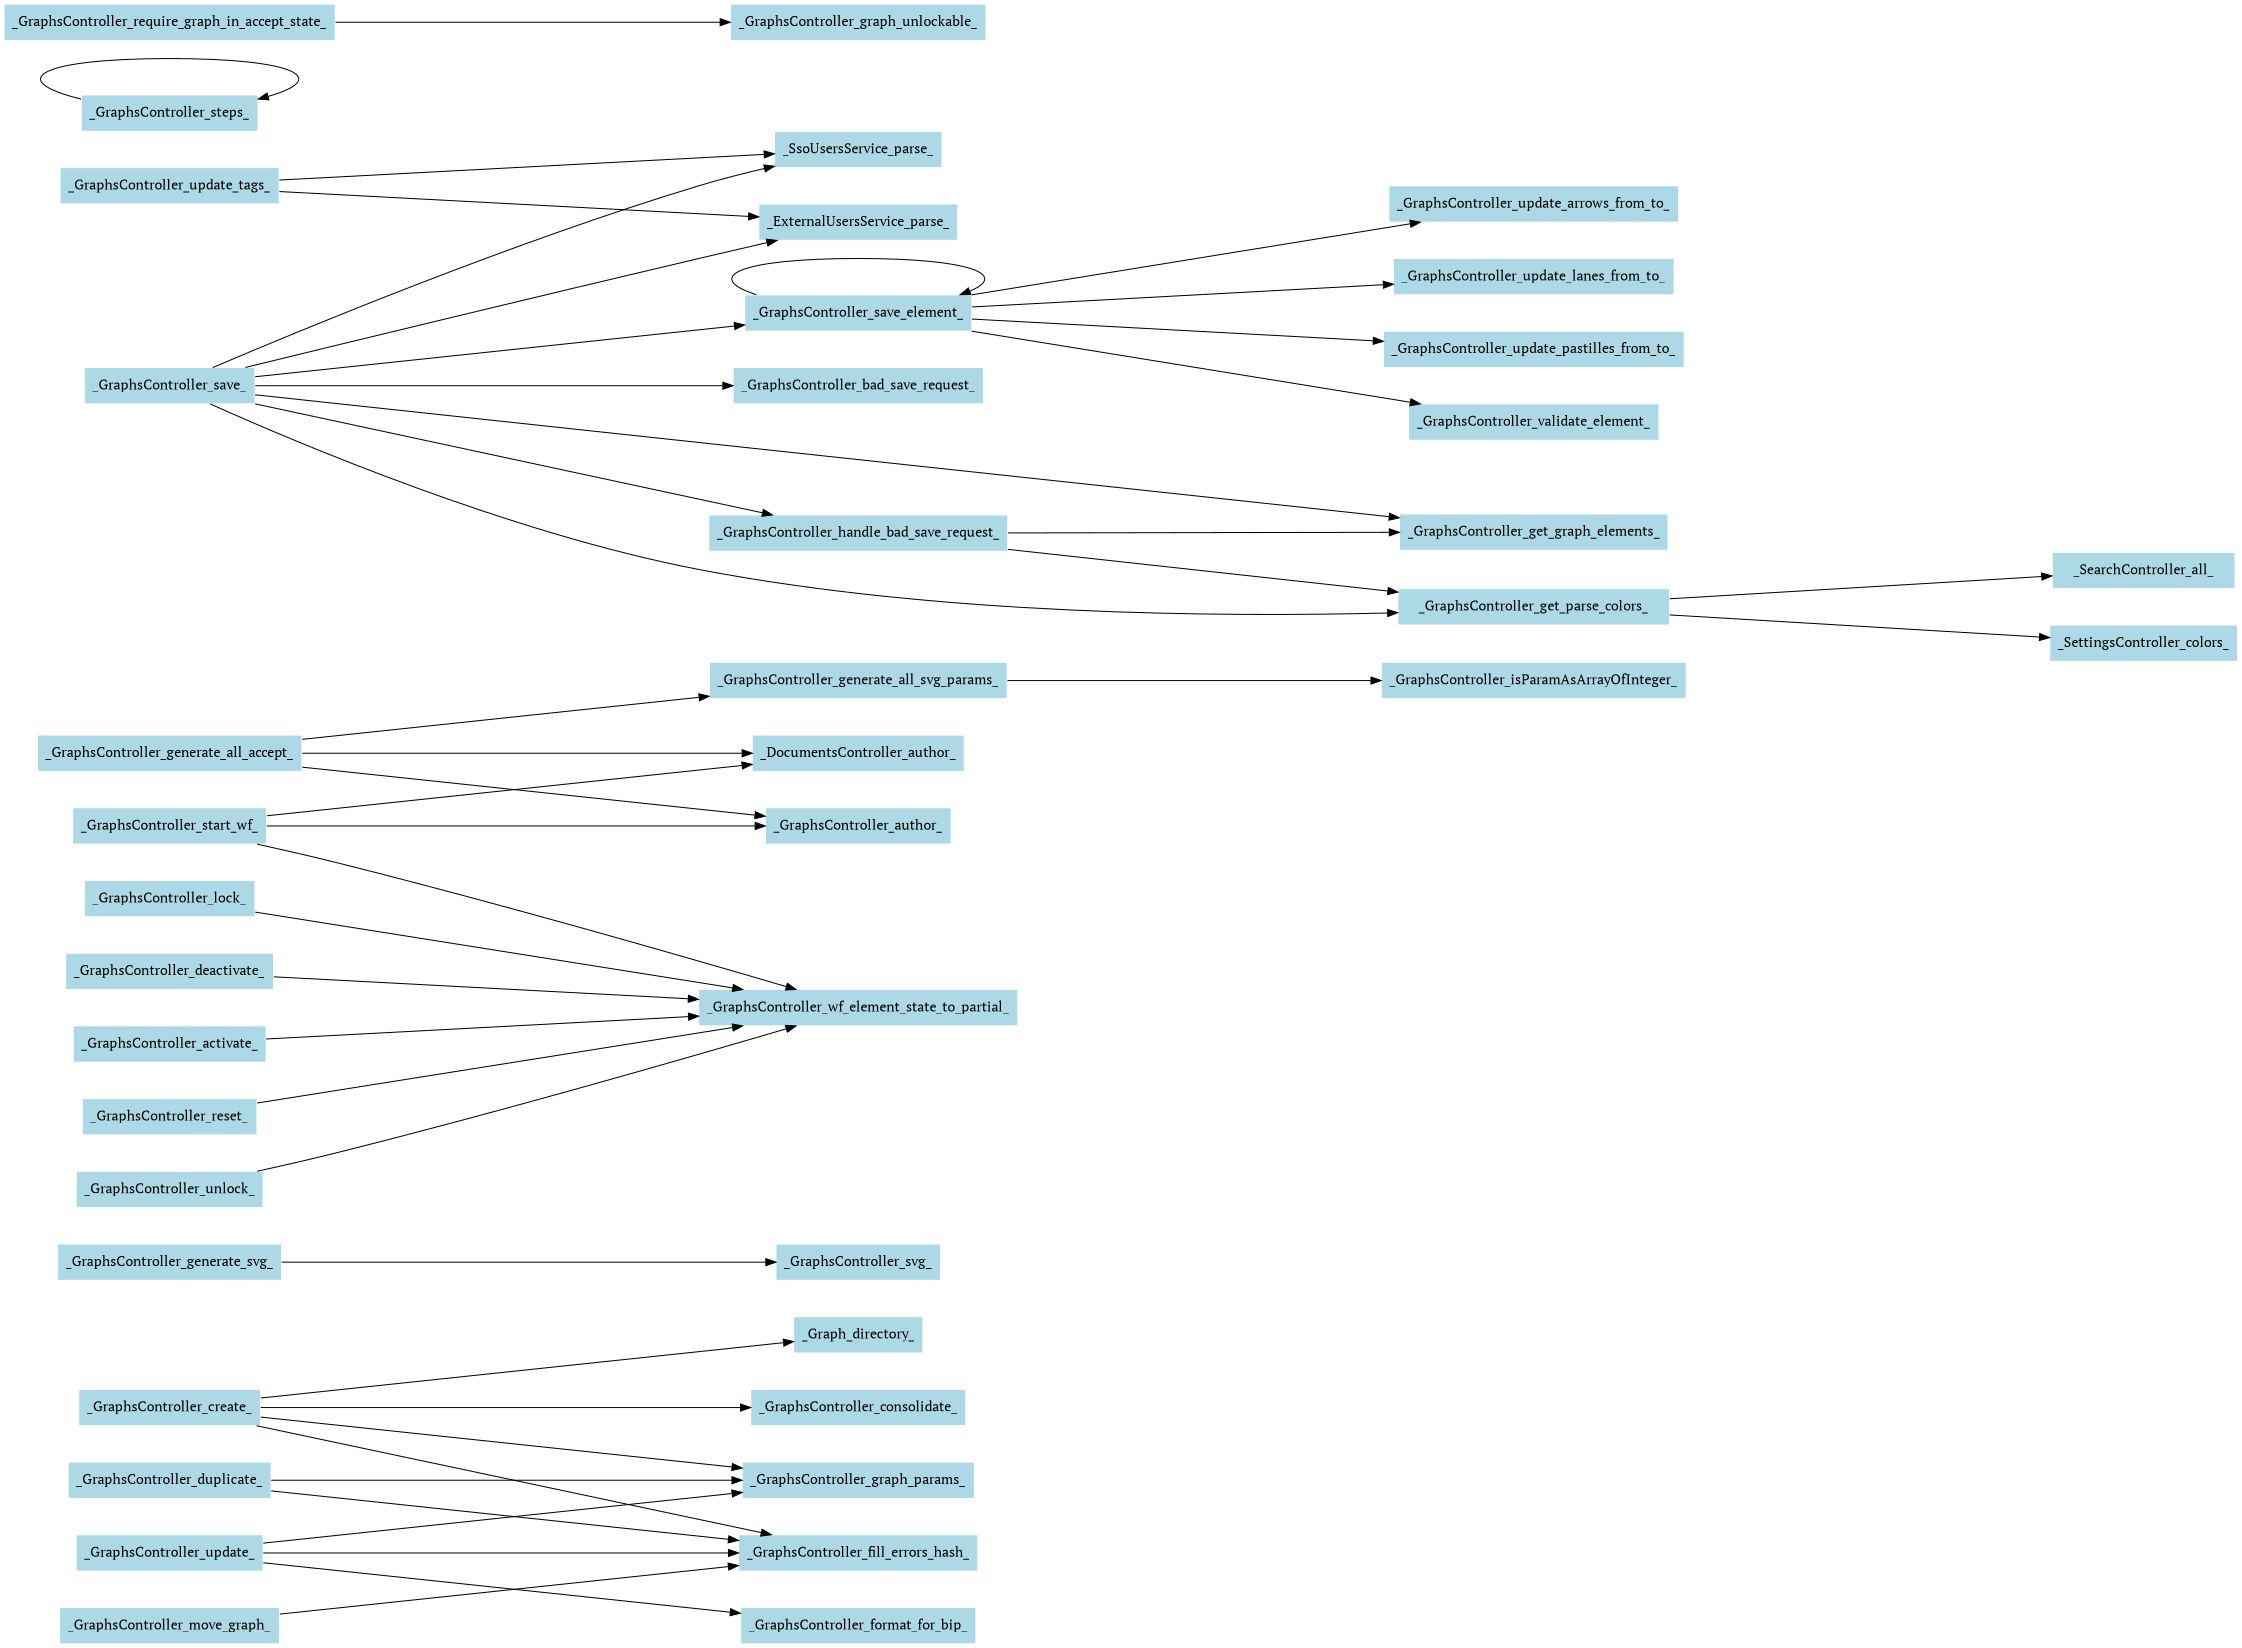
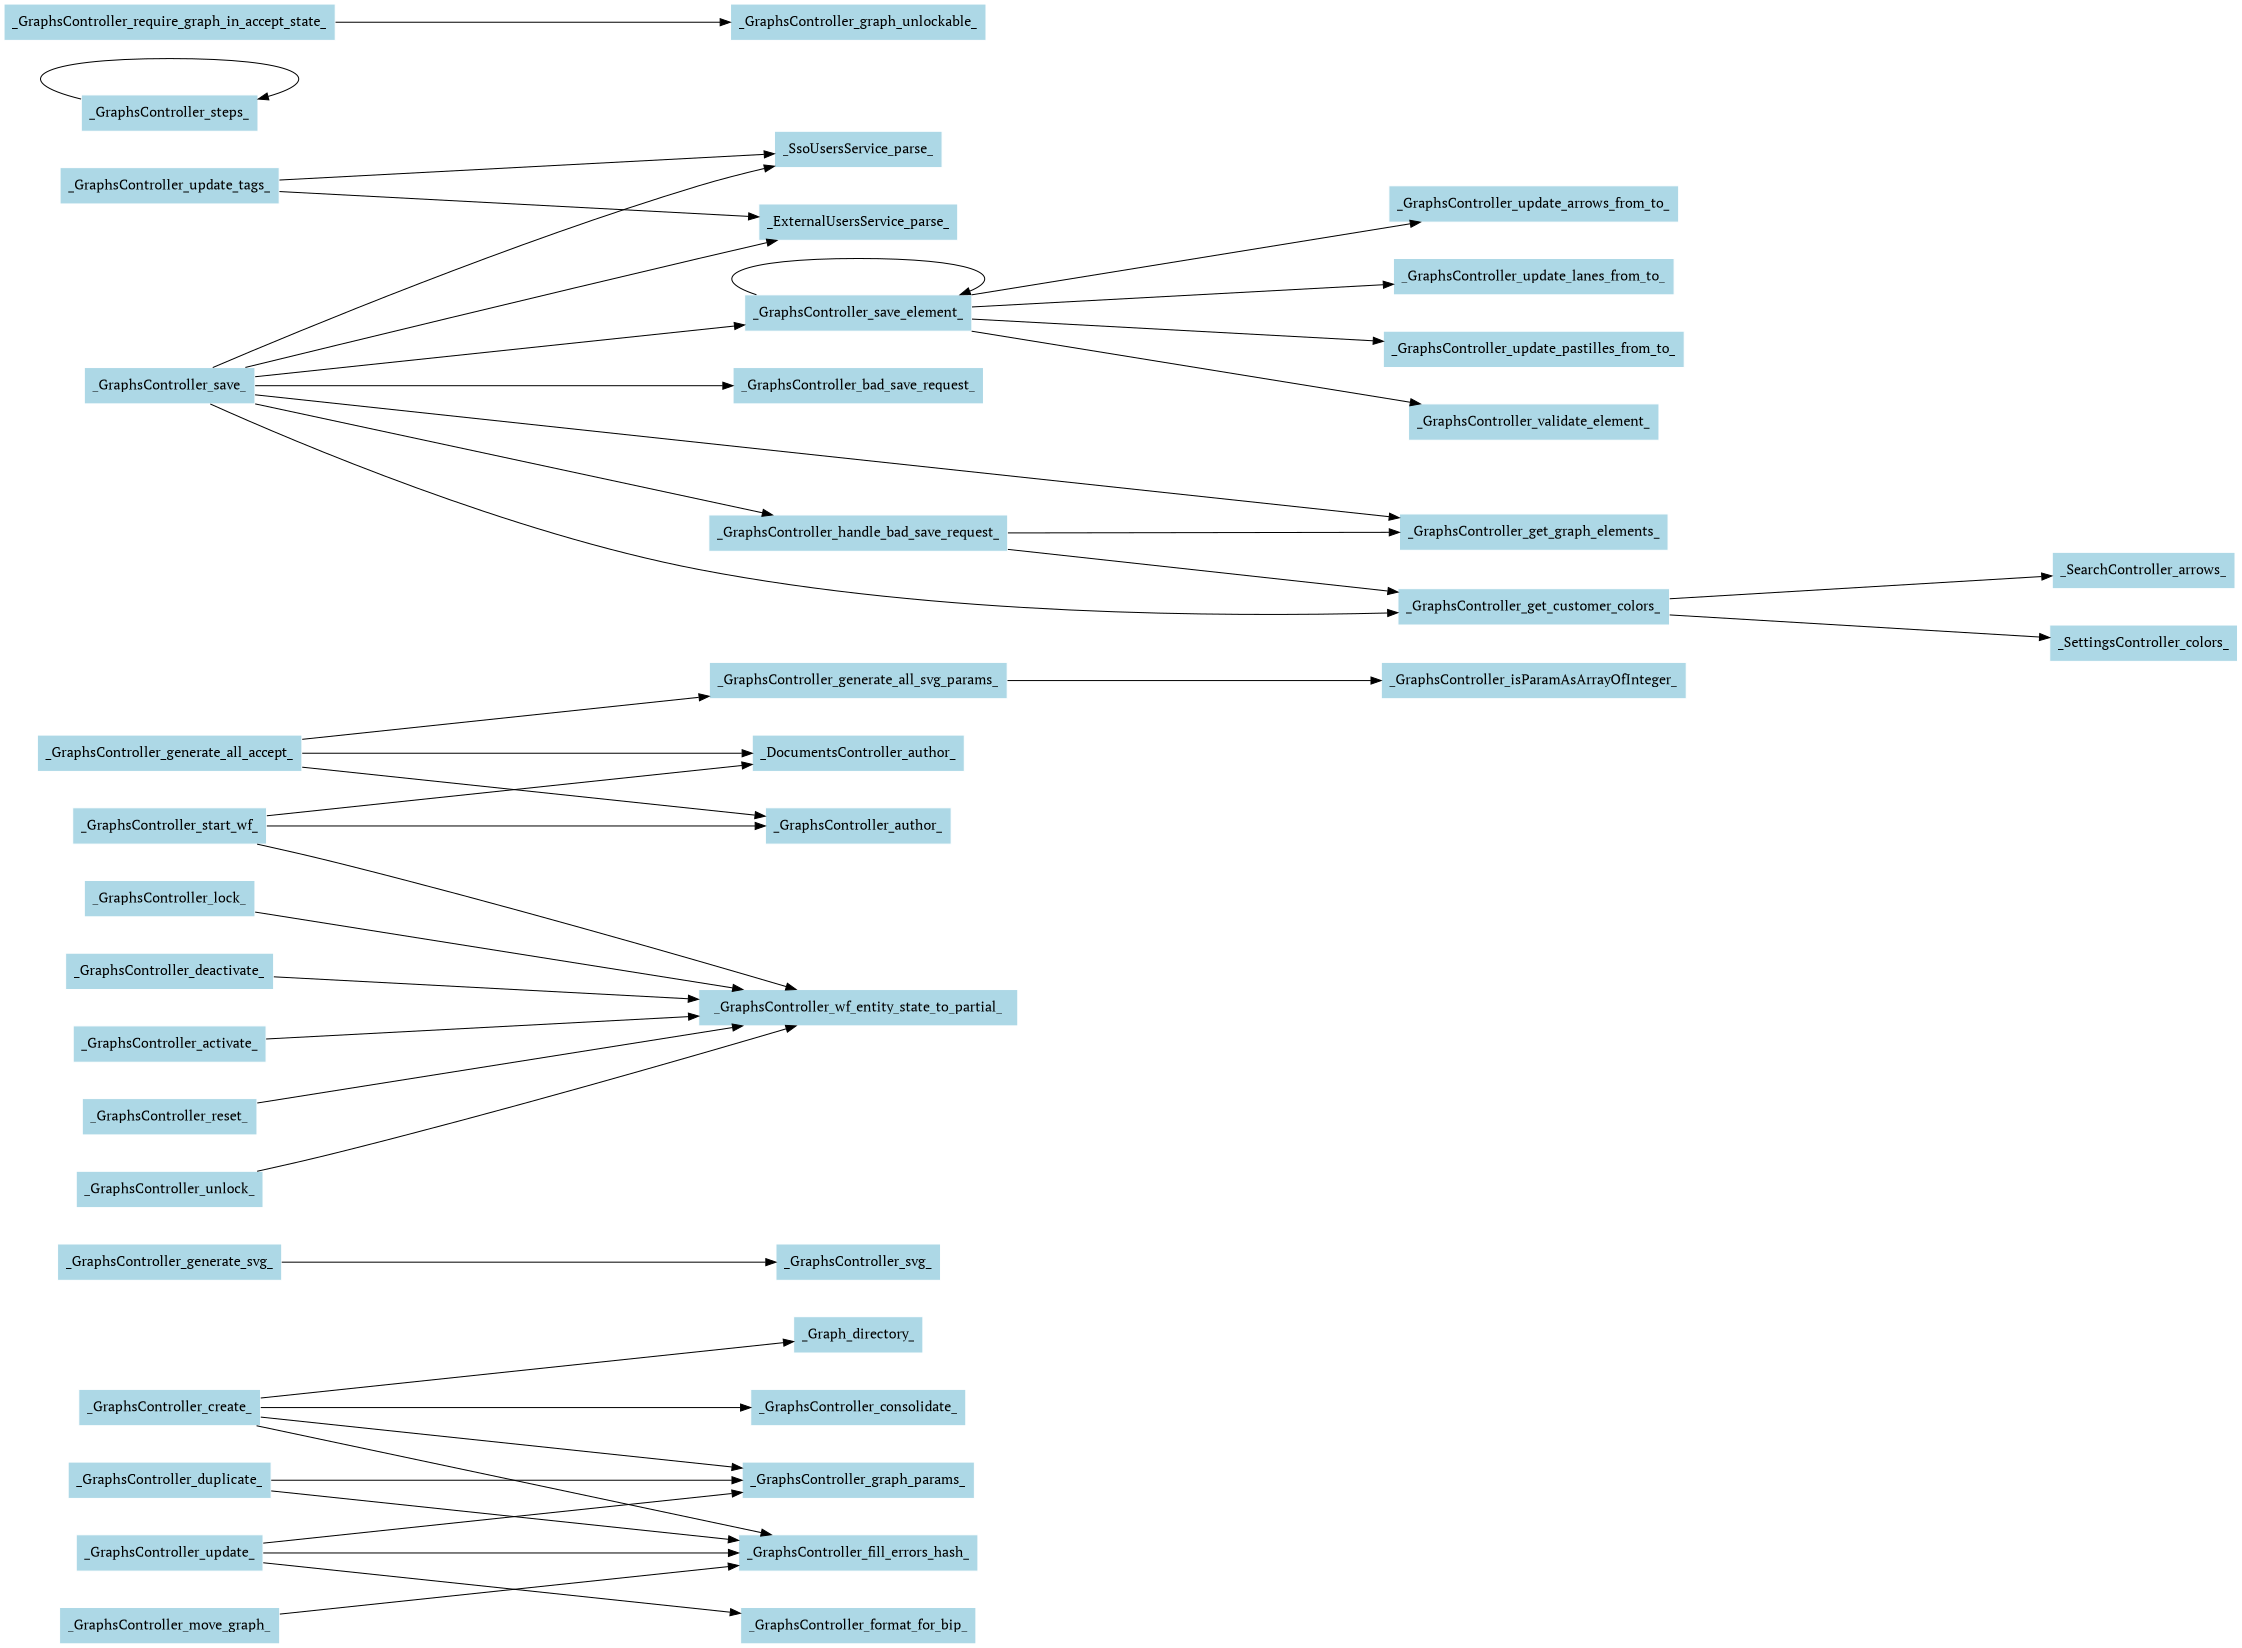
node "_SearchController_all_": label "_SearchController_all_" -> "_SearchController_arrows_"
node "_GraphsController_get_parse_colors_": label "_GraphsController_get_parse_colors_" -> "_GraphsController_get_customer_colors_"
node "_GraphsController_wf_element_state_to_partial_": label "_GraphsController_wf_element_state_to_partial_" -> "_GraphsController_wf_entity_state_to_partial_"
